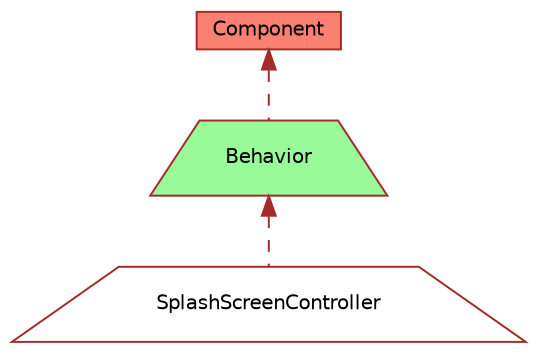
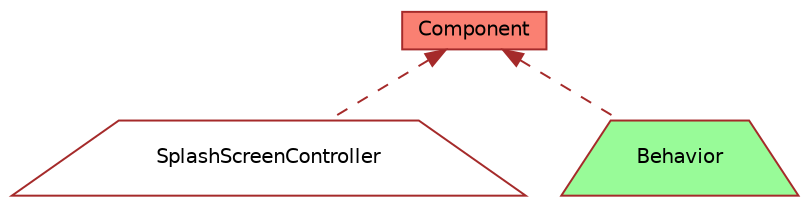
edge "SplashScreenController" -> "Behavior": now "SplashScreenController" -> "Component"
